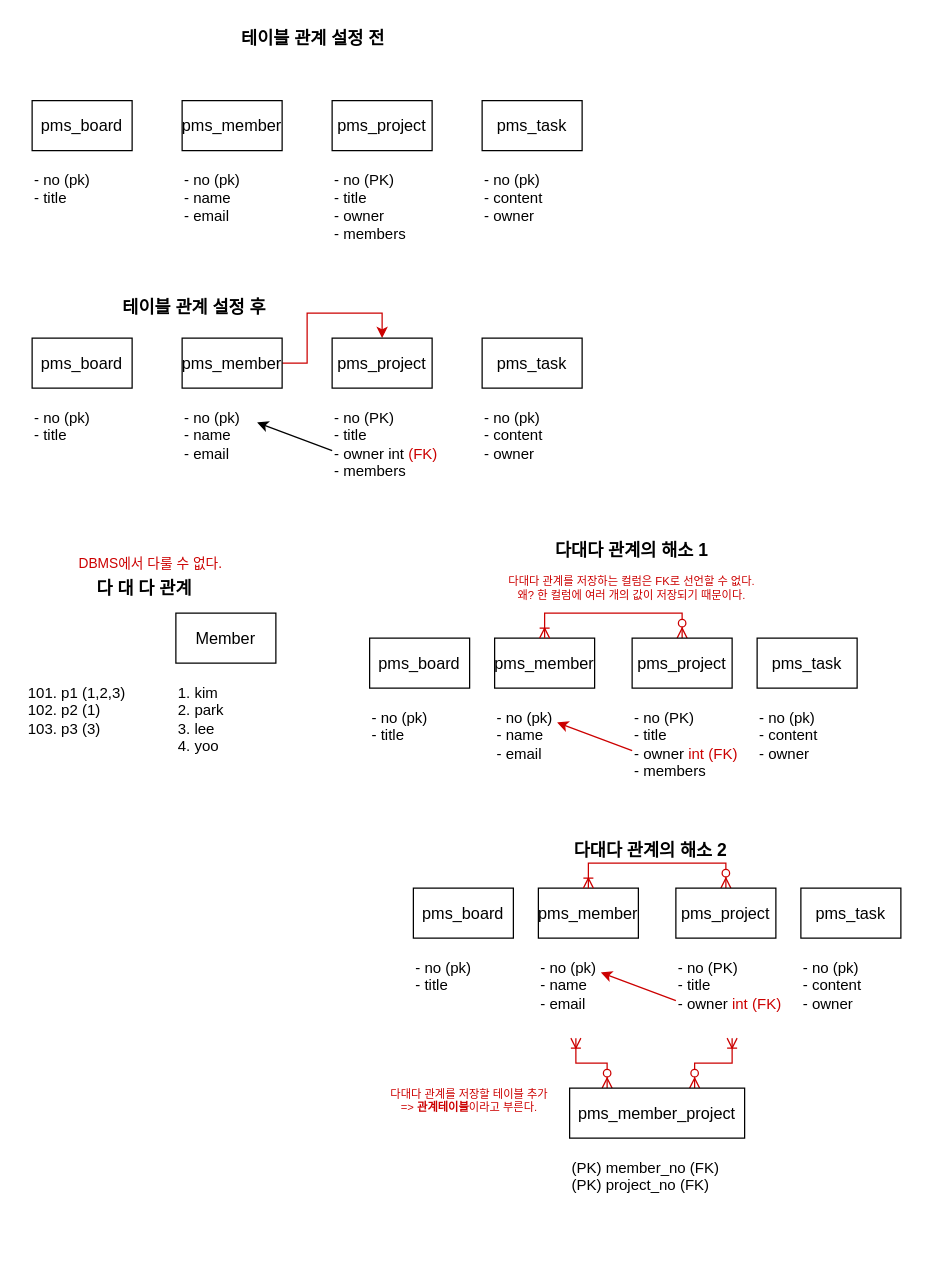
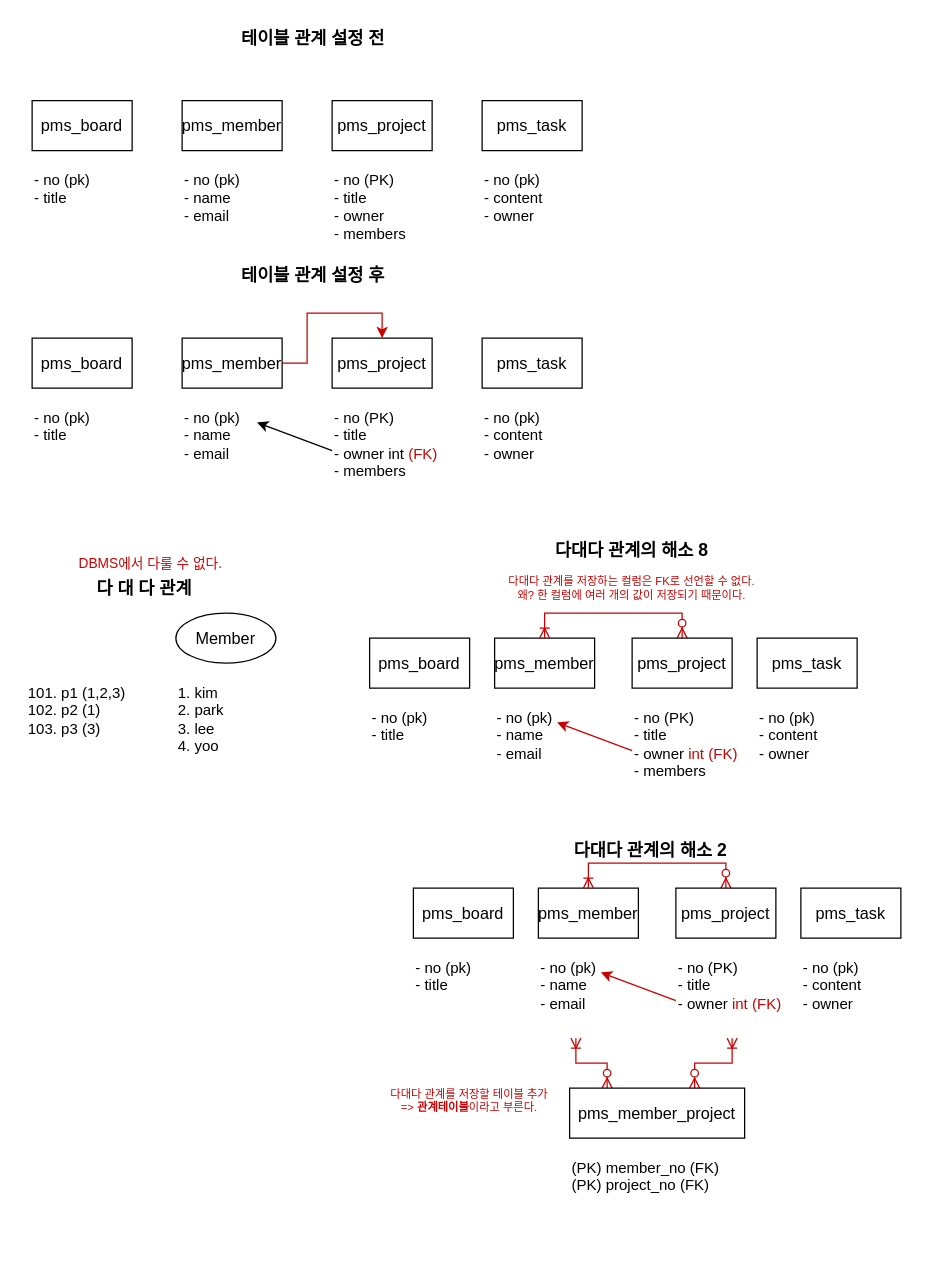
node "테이블 관계 설정 후": moved (194, 307) -> (313, 276)
node "다대다 관계의 해소 1": label "다대다 관계의 해소 1" -> "다대다 관계의 해소 8"
node "Member": shape rectangle -> ellipse
